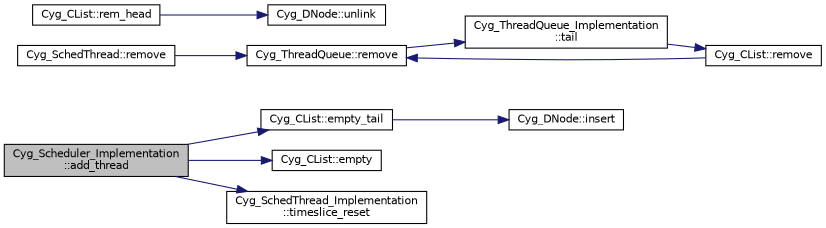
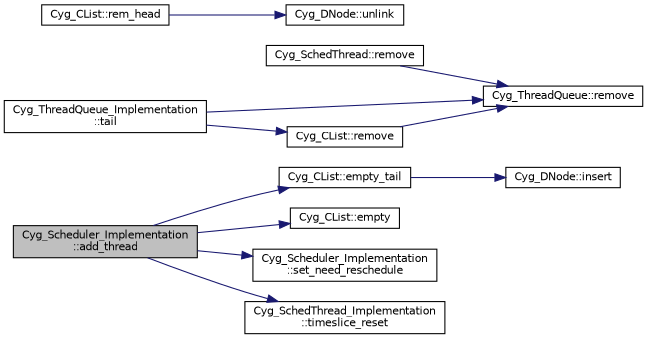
edge "Cyg_ThreadQueue::remove" -> "Cyg_ThreadQueue_Implementation ::tail": reversed
node "Cyg_Scheduler_Implementation ::set_need_reschedule": added
